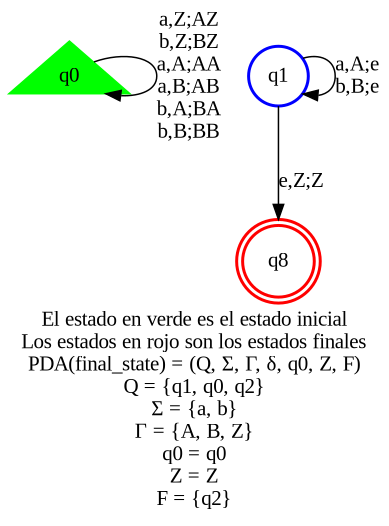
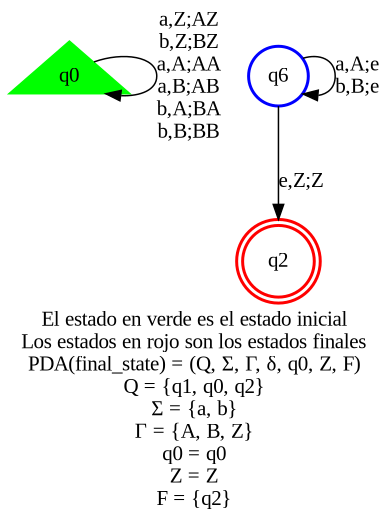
node "q1": label "q1" -> "q6"
node "q8": label "q8" -> "q2"
